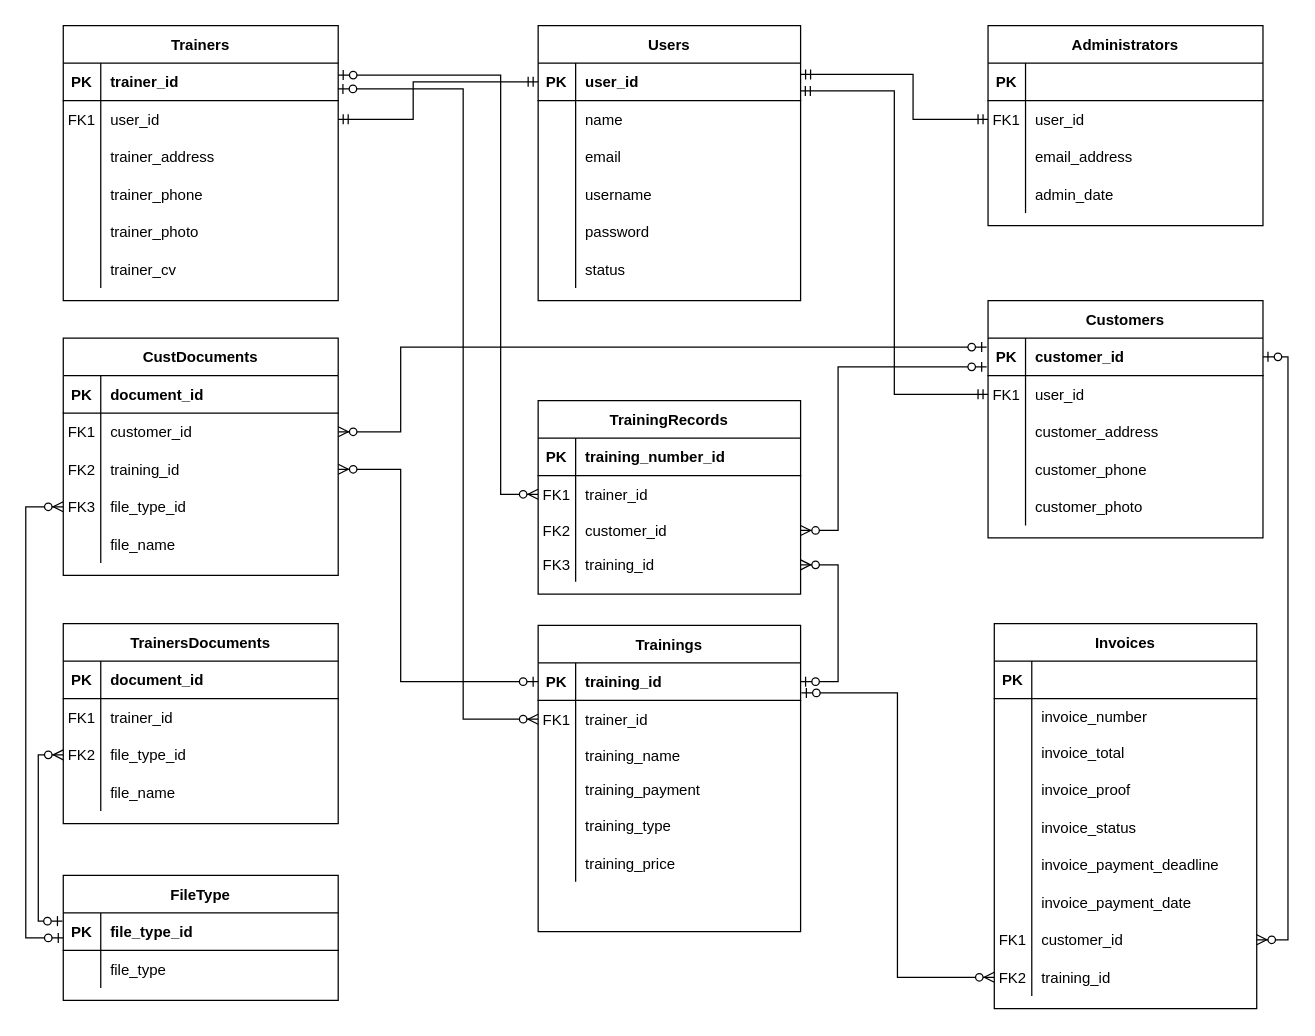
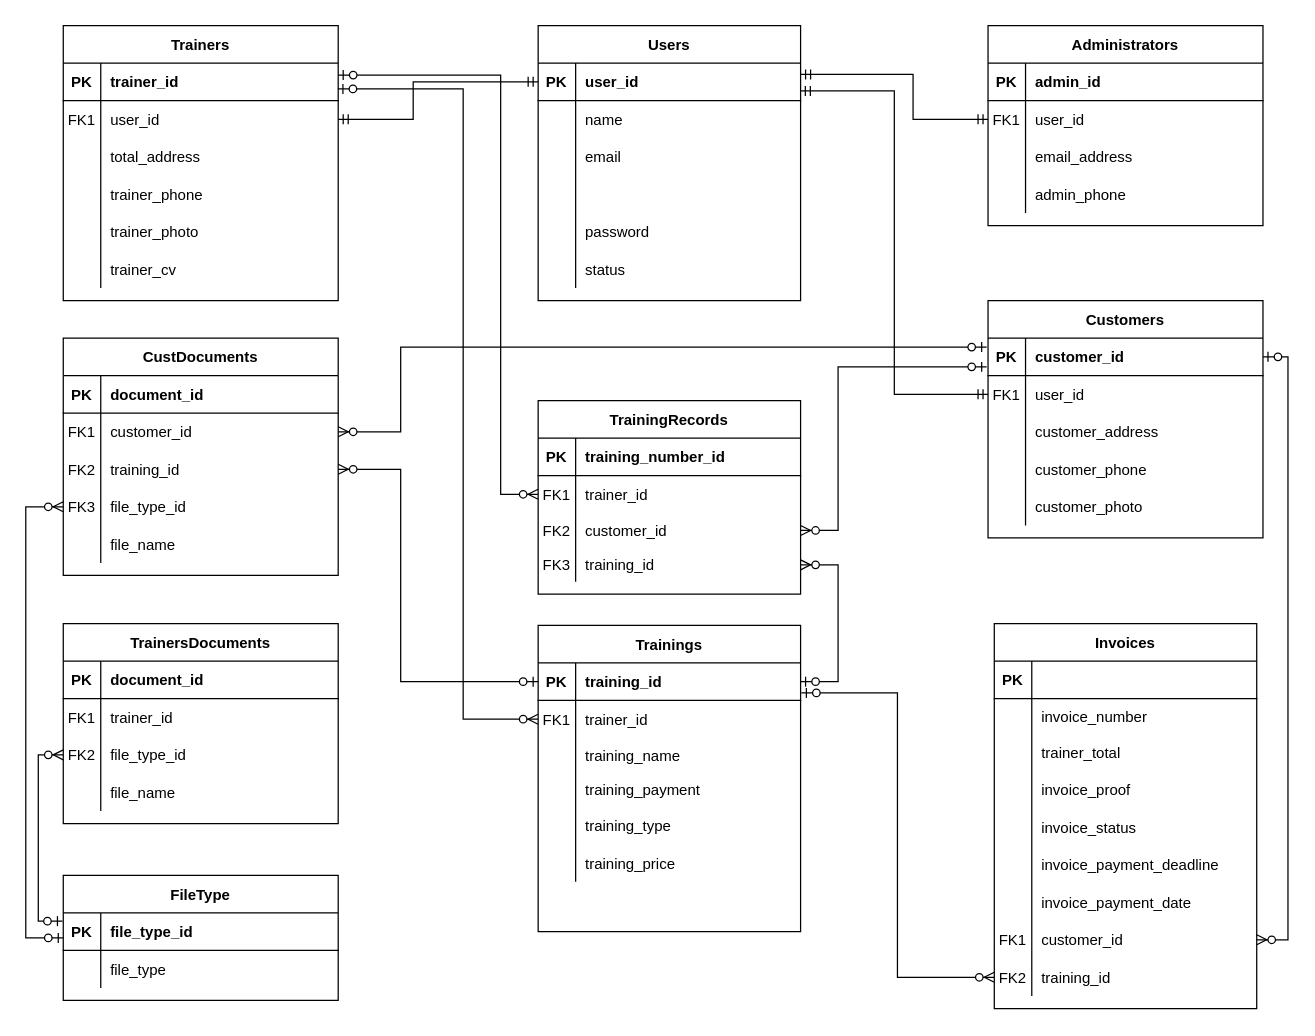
node "admin_id": added
node "trainer_address": label "trainer_address" -> "total_address"
node "username": removed
node "admin_date": label "admin_date" -> "admin_phone"
node "invoice_total": label "invoice_total" -> "trainer_total"
